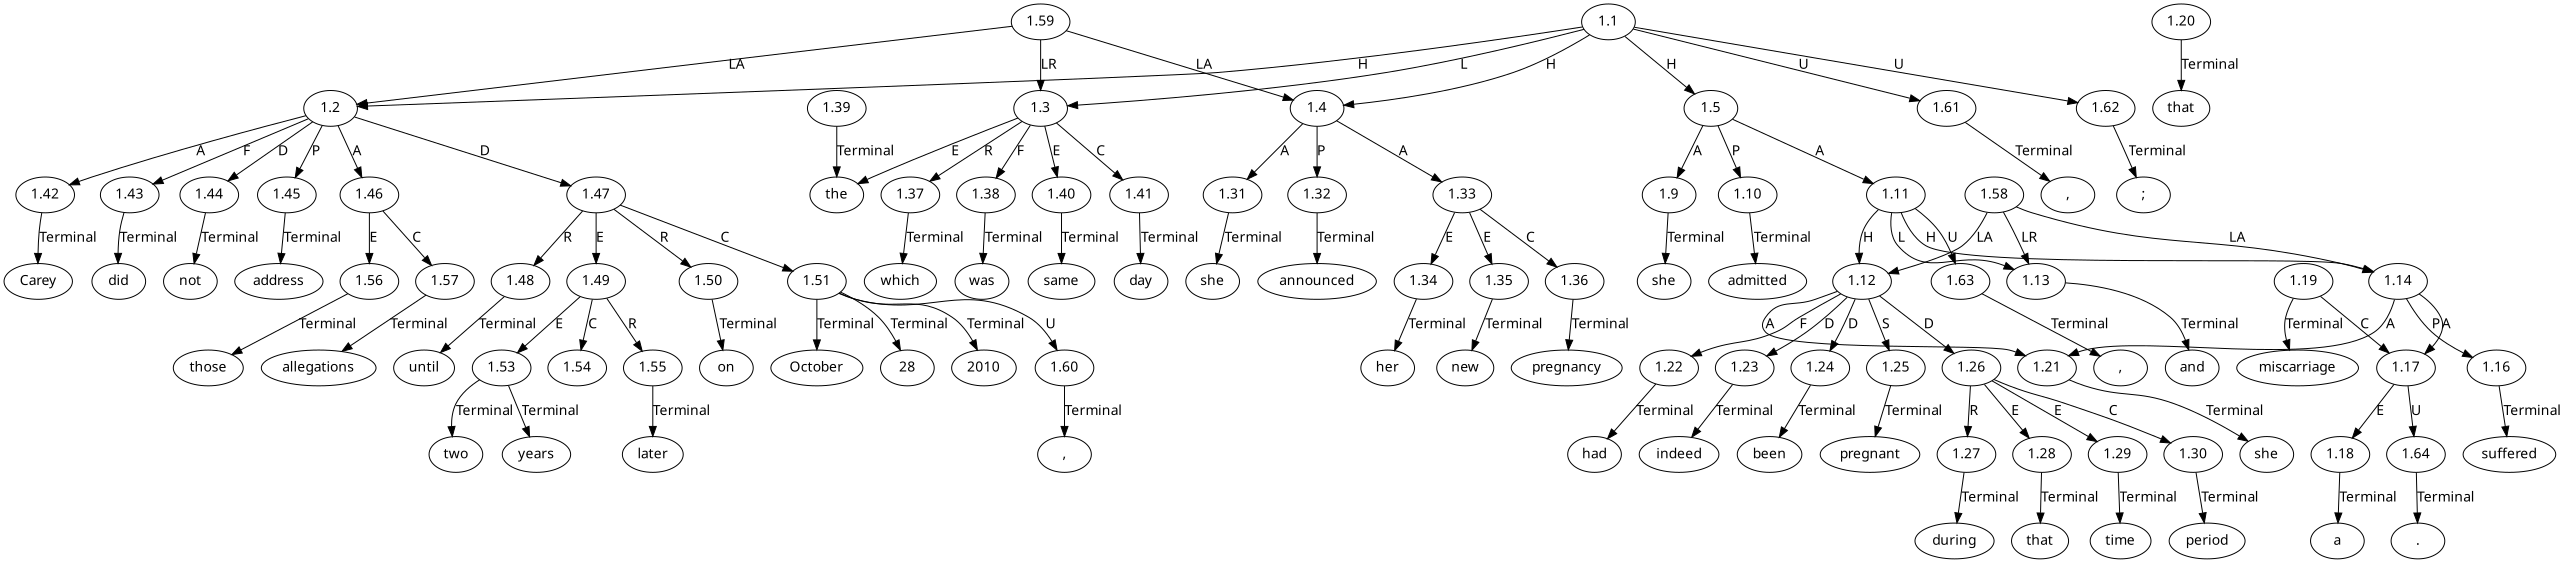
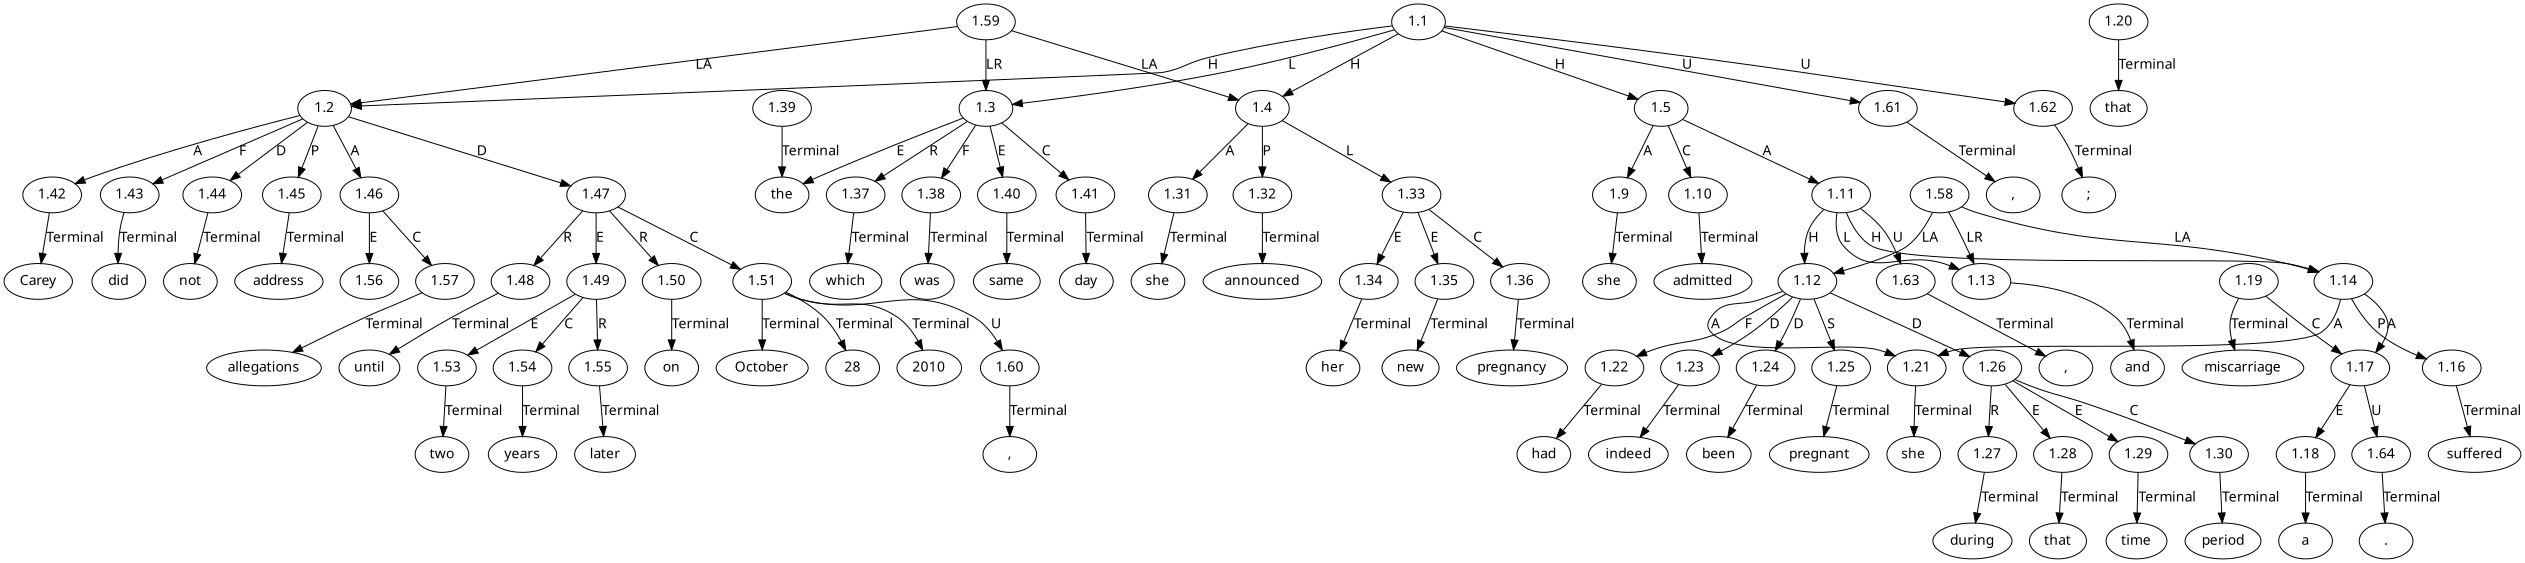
edge "1.4" -> "1.33": label "A" -> "L"
edge "1.5" -> "1.10": label "P" -> "C"
node "those": removed
edge "1.53" -> "years": now "1.54" -> "years"
